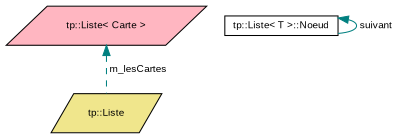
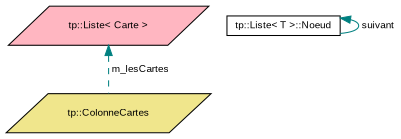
node "tp::Liste": label "tp::Liste" -> "tp::ColonneCartes"
